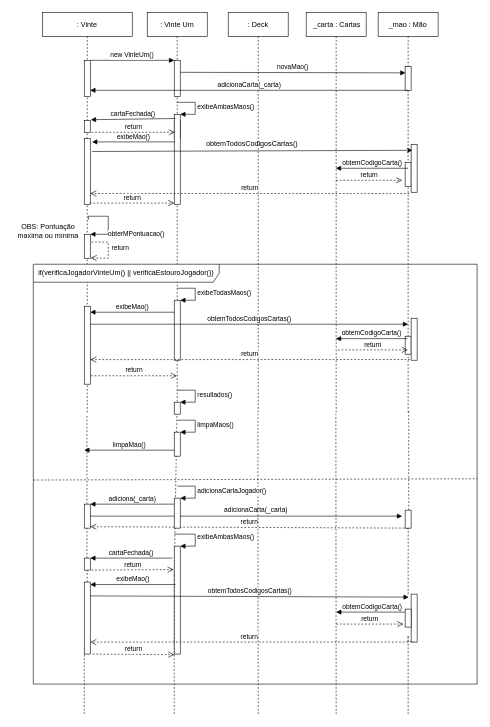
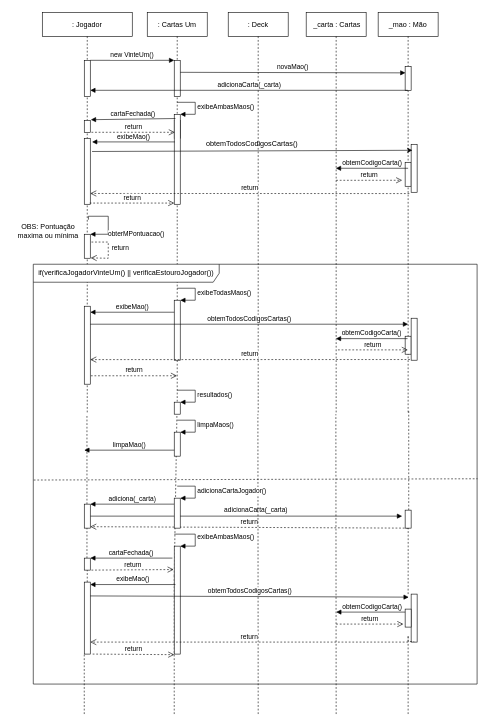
node ": Vinte": label ": Vinte" -> ": Jogador"
node ": Vinte Um": label ": Vinte Um" -> ": Cartas Um"
